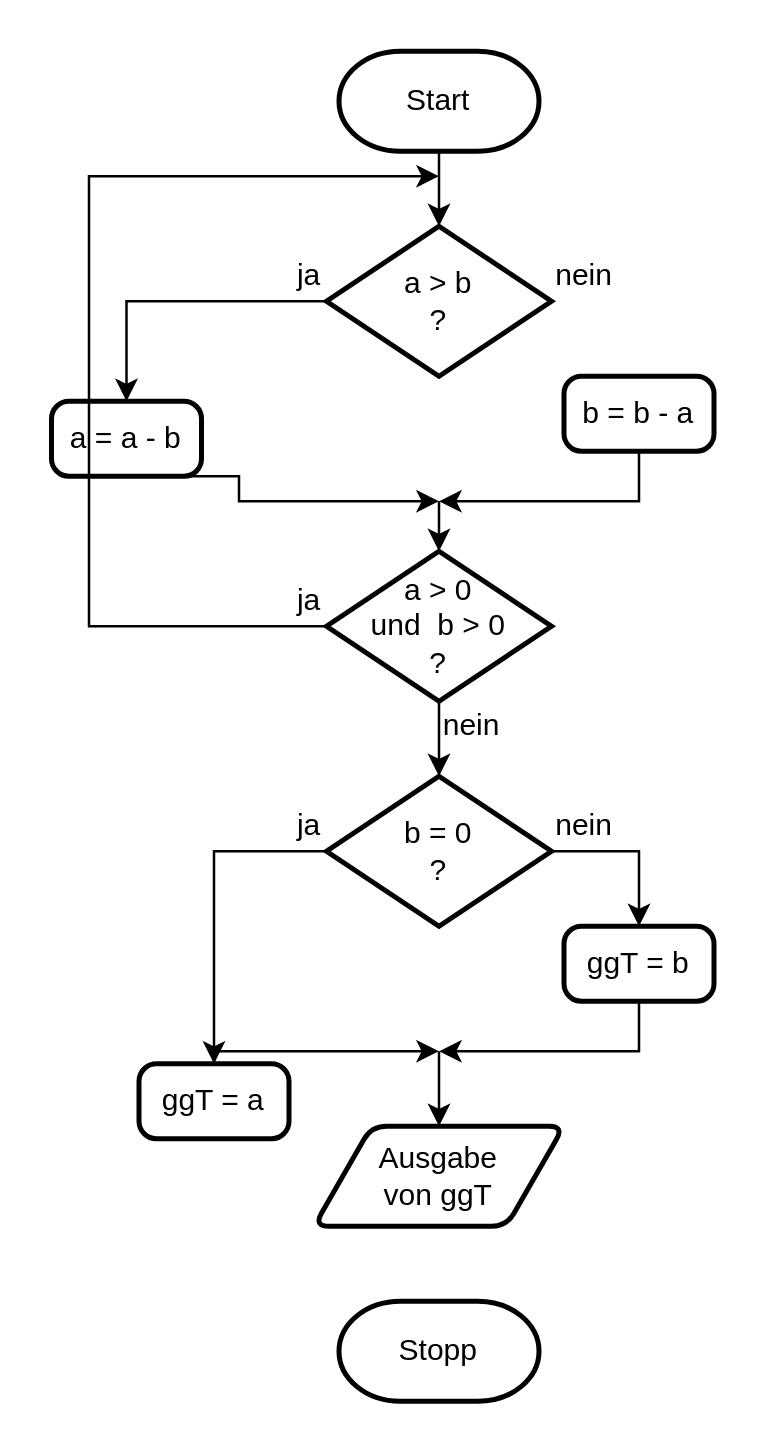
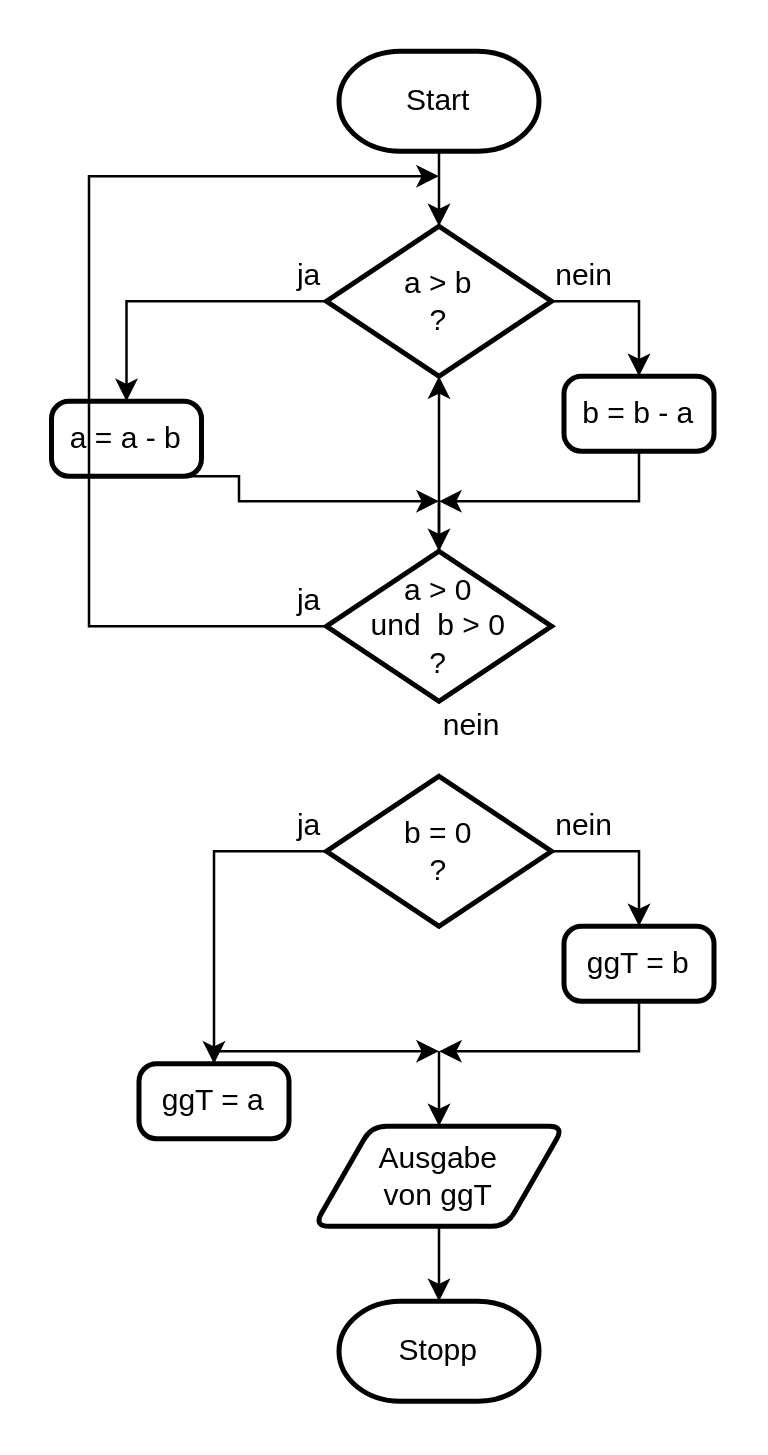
edge "a > b ?" -> "b = b - a": added
edge "a > 0 und b > 0 ?" -> "b = 0 ?": now "a > 0 und b > 0 ?" -> "a > b ?"
edge "Ausgabe von ggT" -> "Stopp": added
